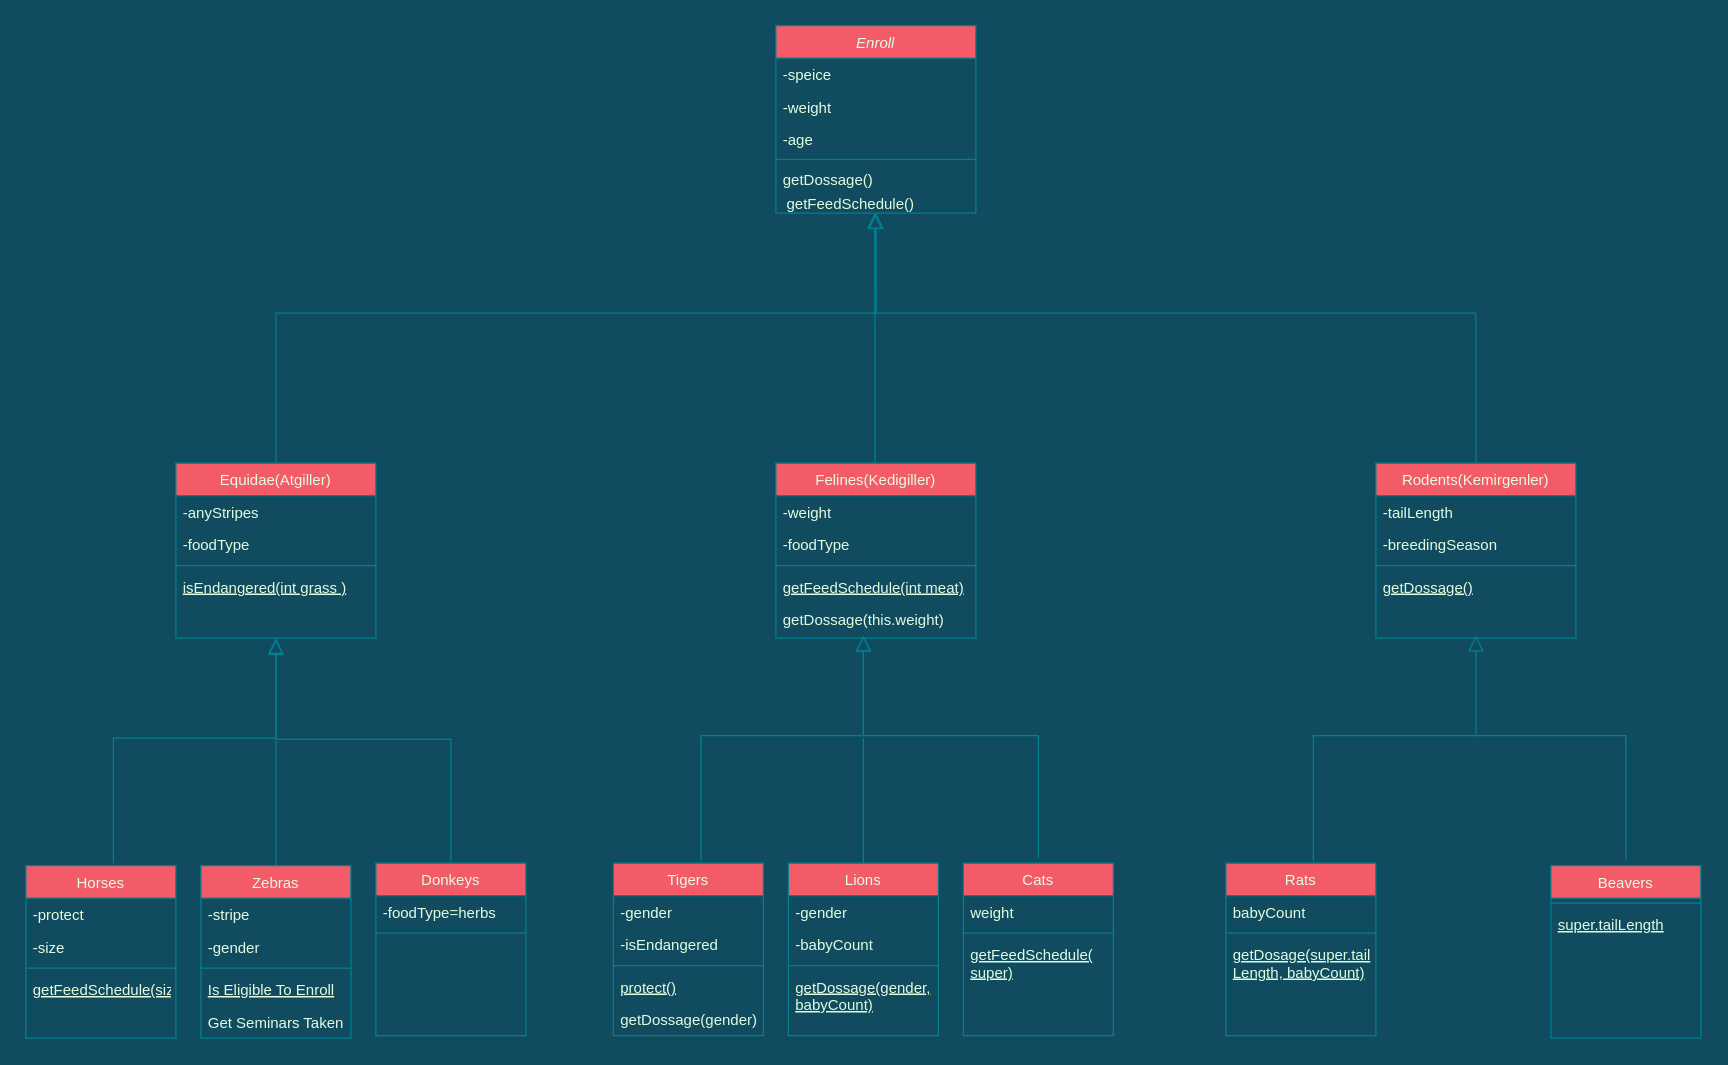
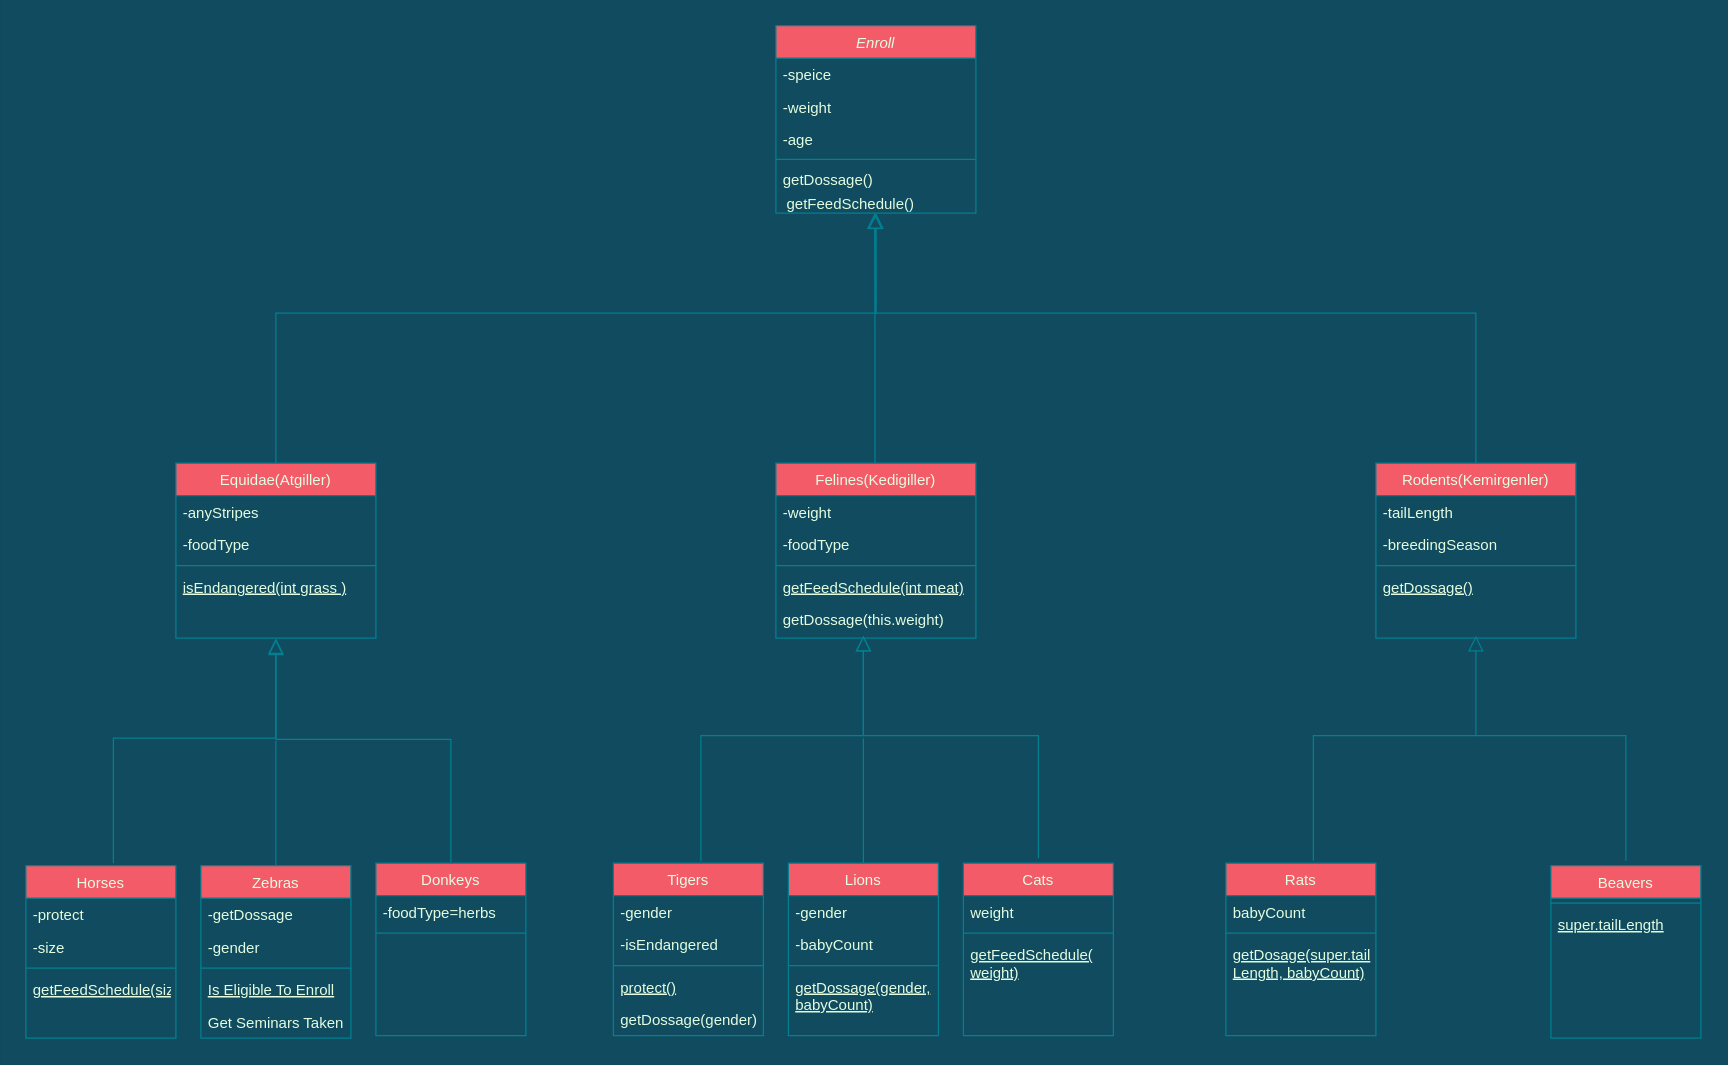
node "-stripe": label "-stripe" -> "-getDossage"
node "getFeedSchedule( super)": label "getFeedSchedule( super)" -> "getFeedSchedule( weight)"
